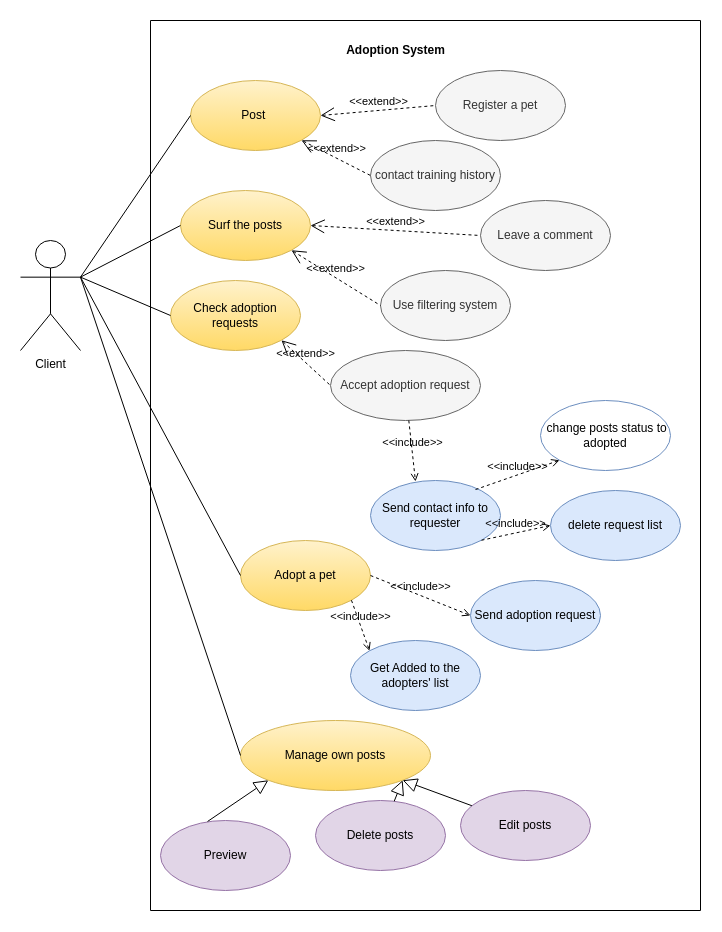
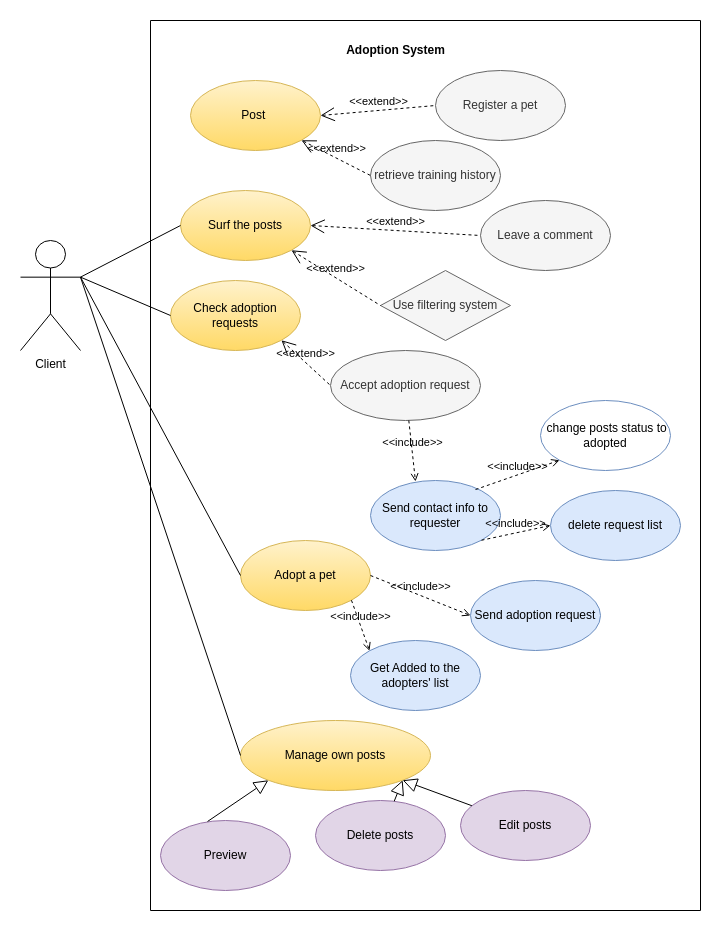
node "contact training history": label "contact training history" -> "retrieve training history"
edge "Post" -- "Client": removed
node "Use filtering system": shape ellipse -> diamond
